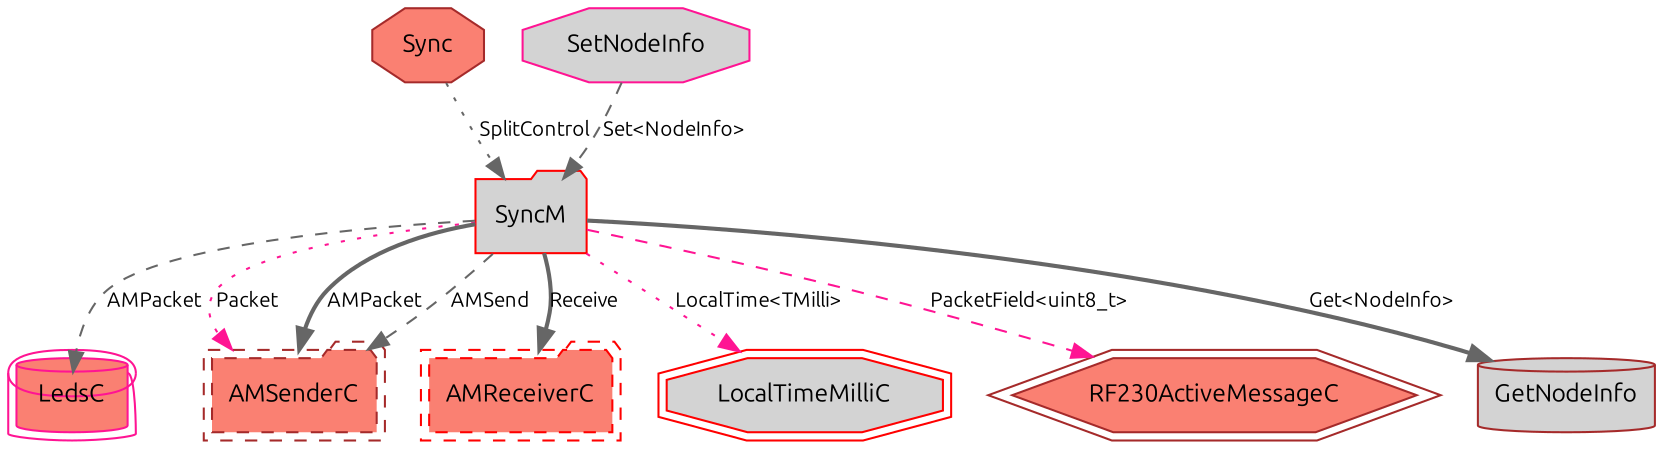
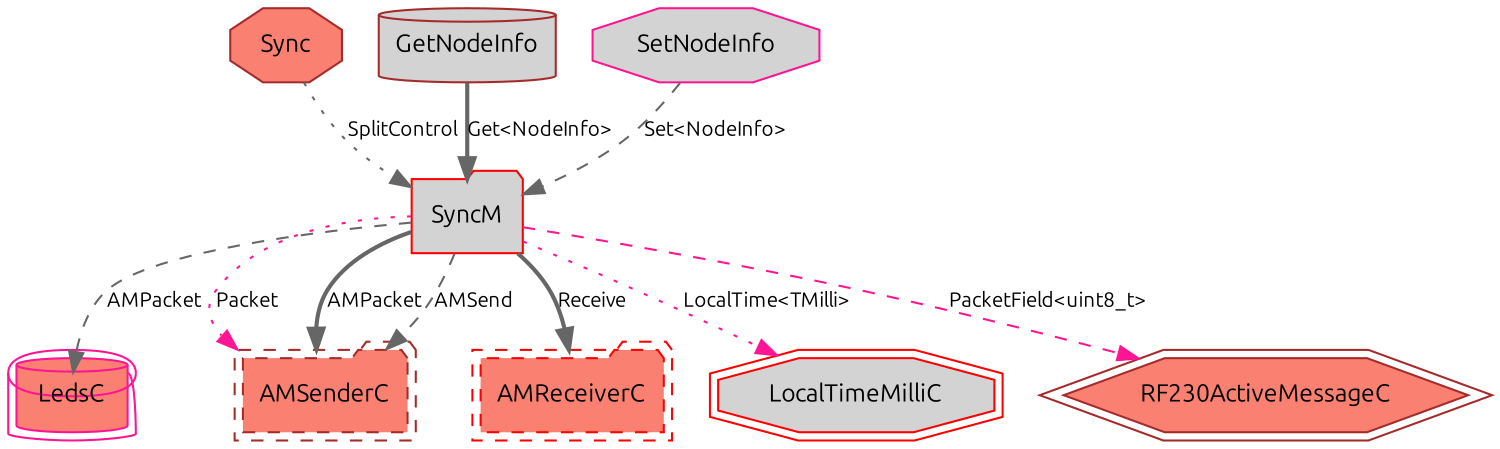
edge "SyncM" -> "GetNodeInfo": reversed
